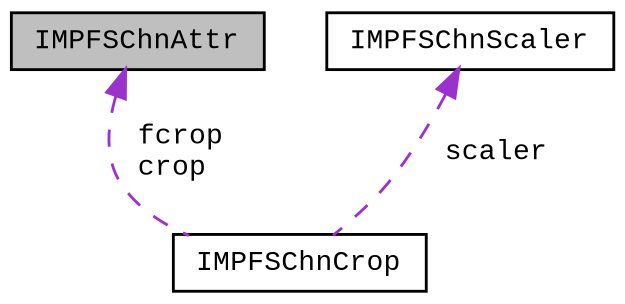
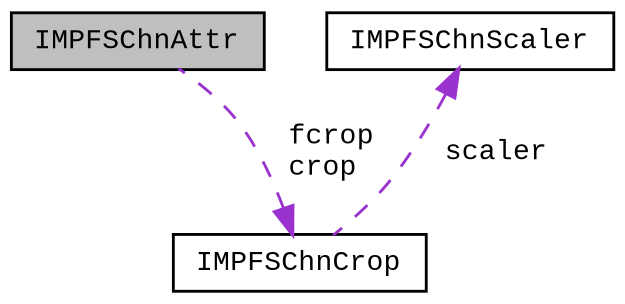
edge "IMPFSChnCrop" -> "IMPFSChnAttr": reversed
